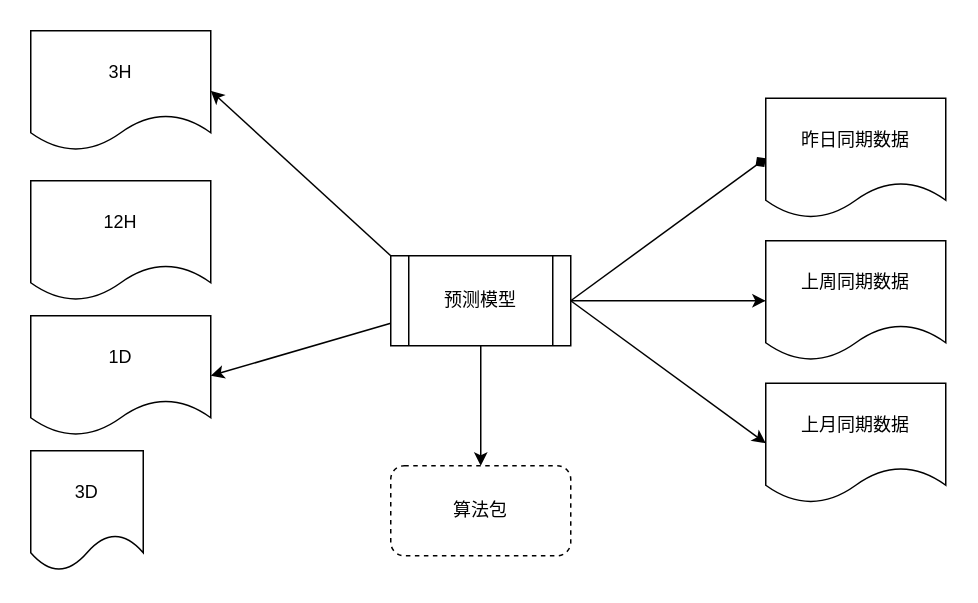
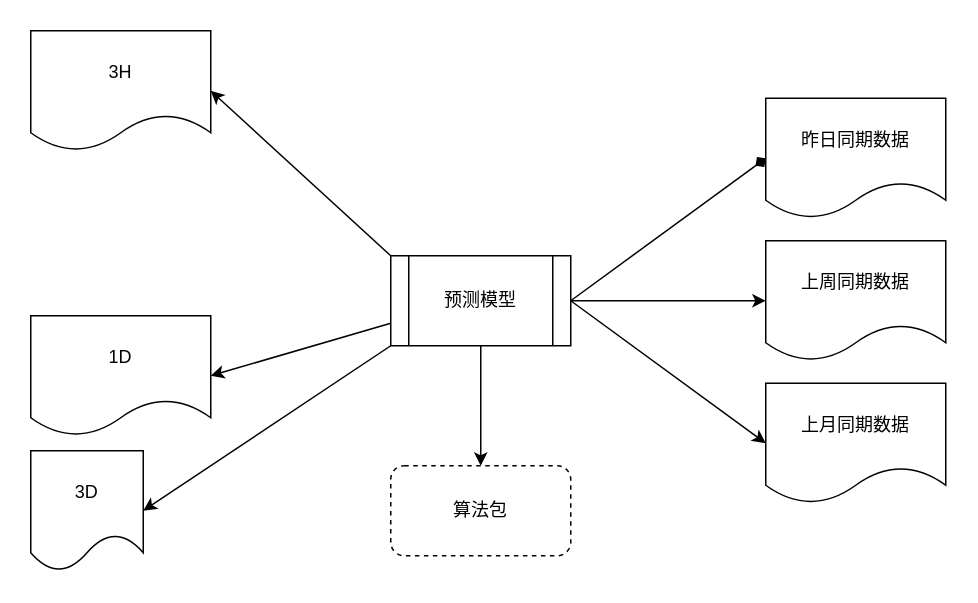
node "12H": removed
edge "预测模型" -> "3D": added
